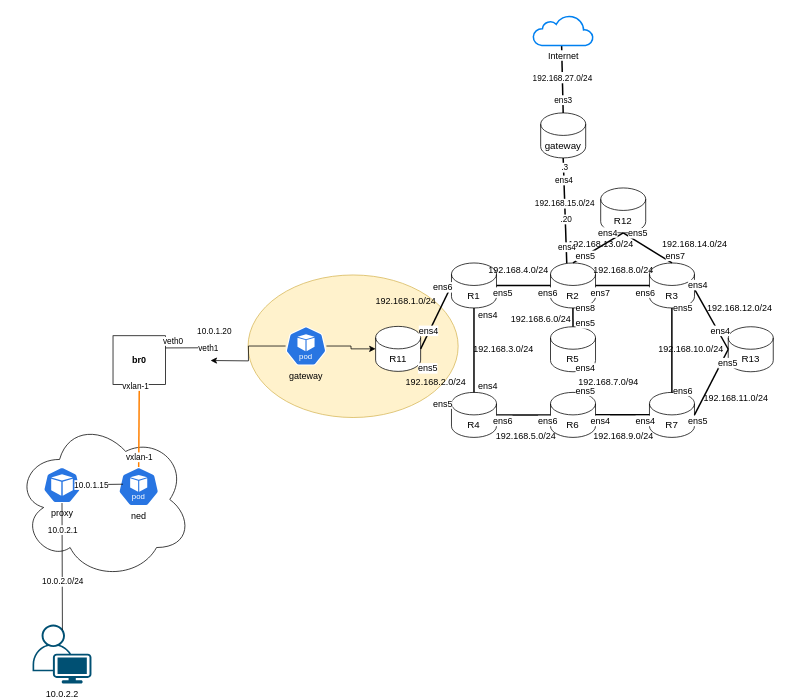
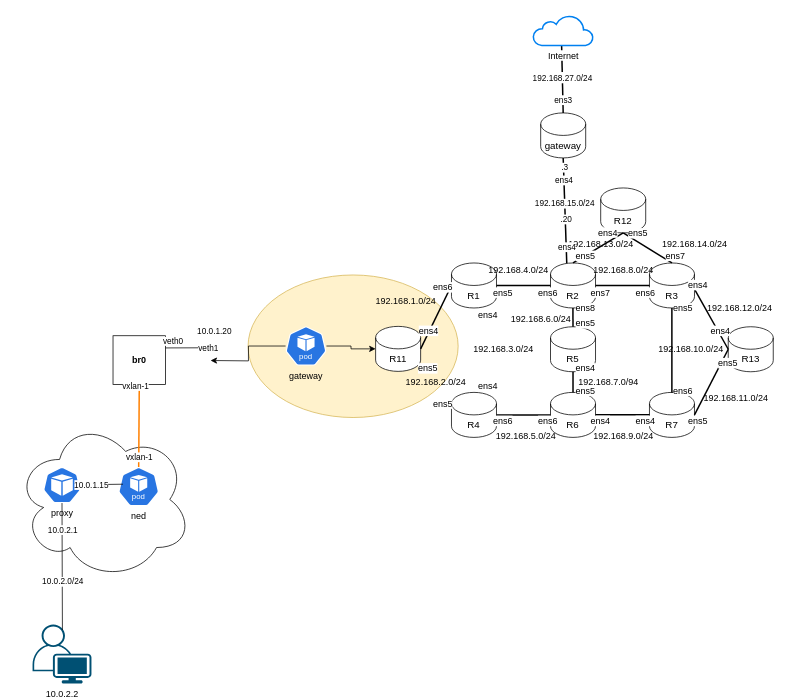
edge "R1" -- "R4": removed
edge "R5" -- "R6": added
